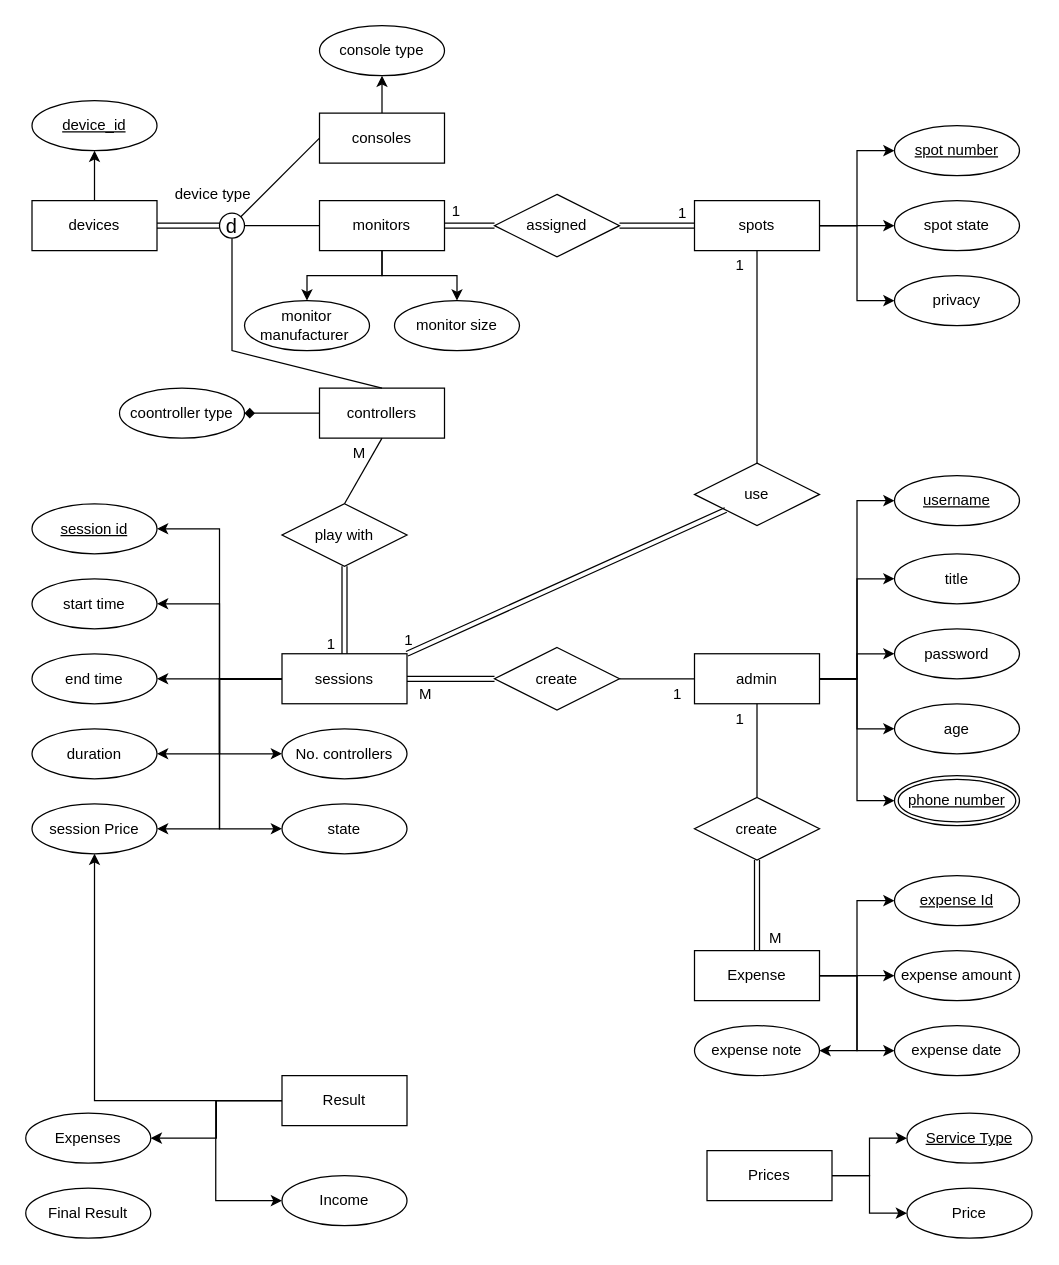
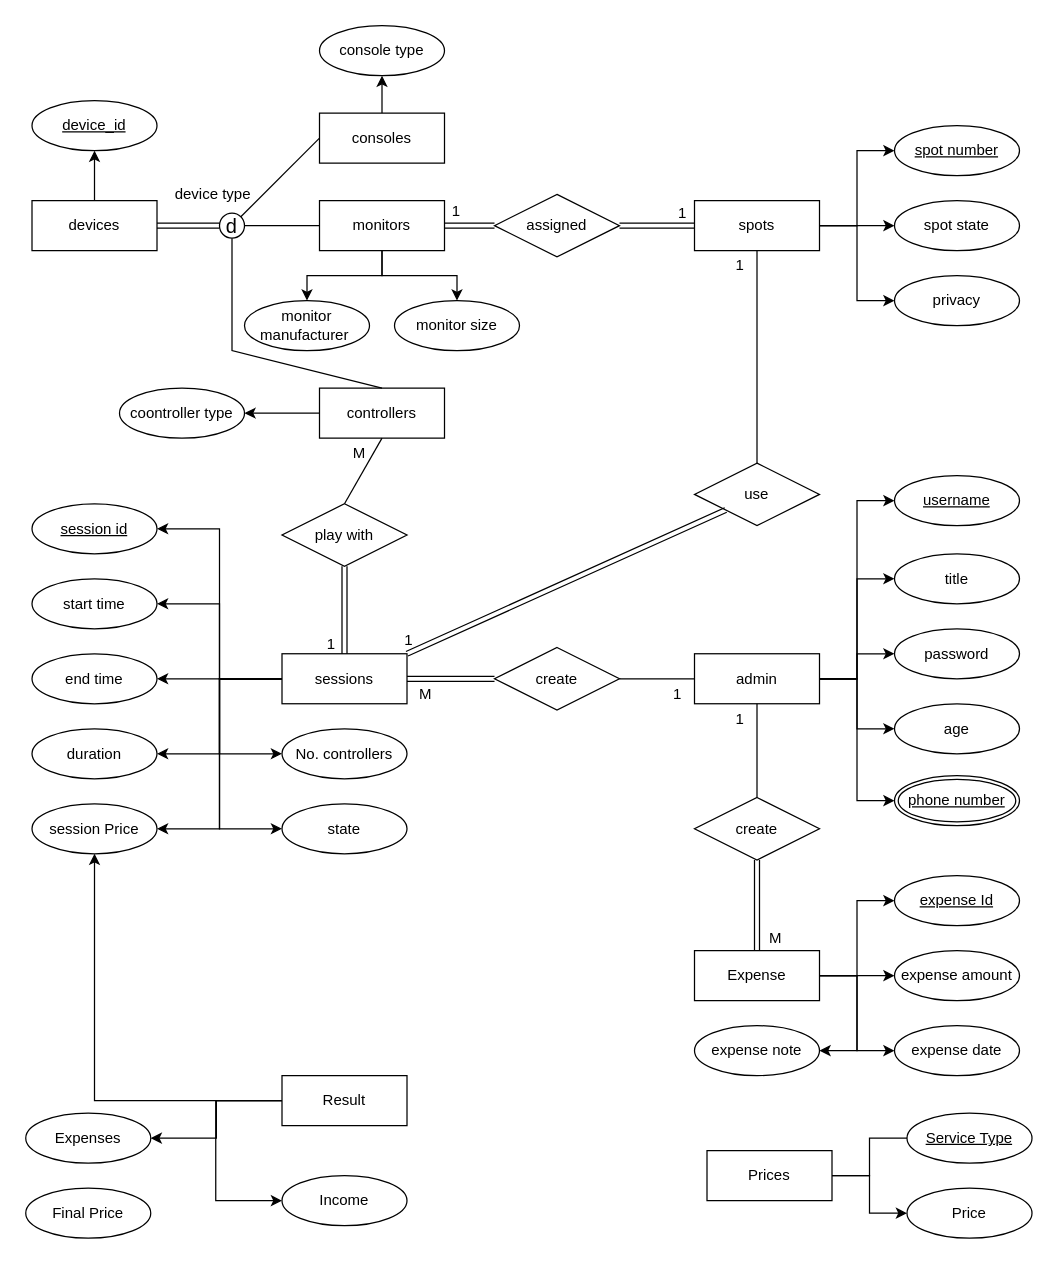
edge "controllers" -> "coontroller type": arrowhead diamond -> classic
edge "Prices" -> "Service Type": arrowhead classic -> none
node "Final Result": label "Final Result" -> "Final Price"
